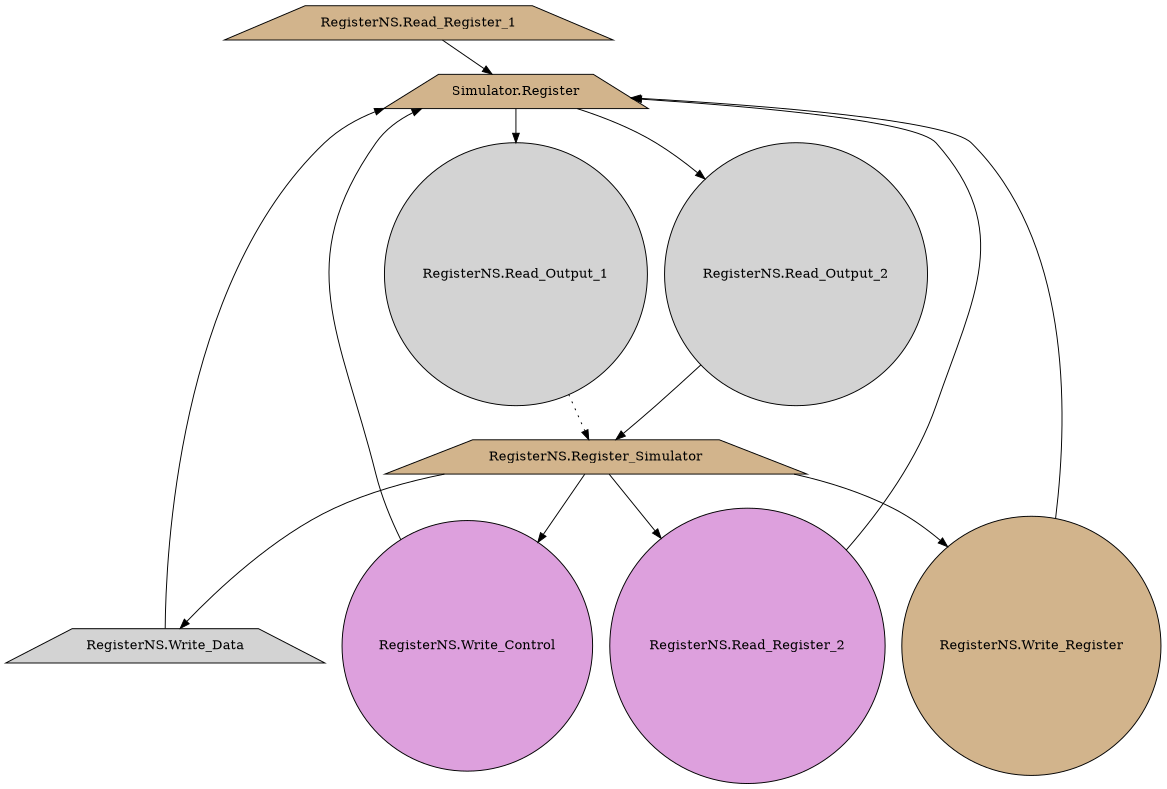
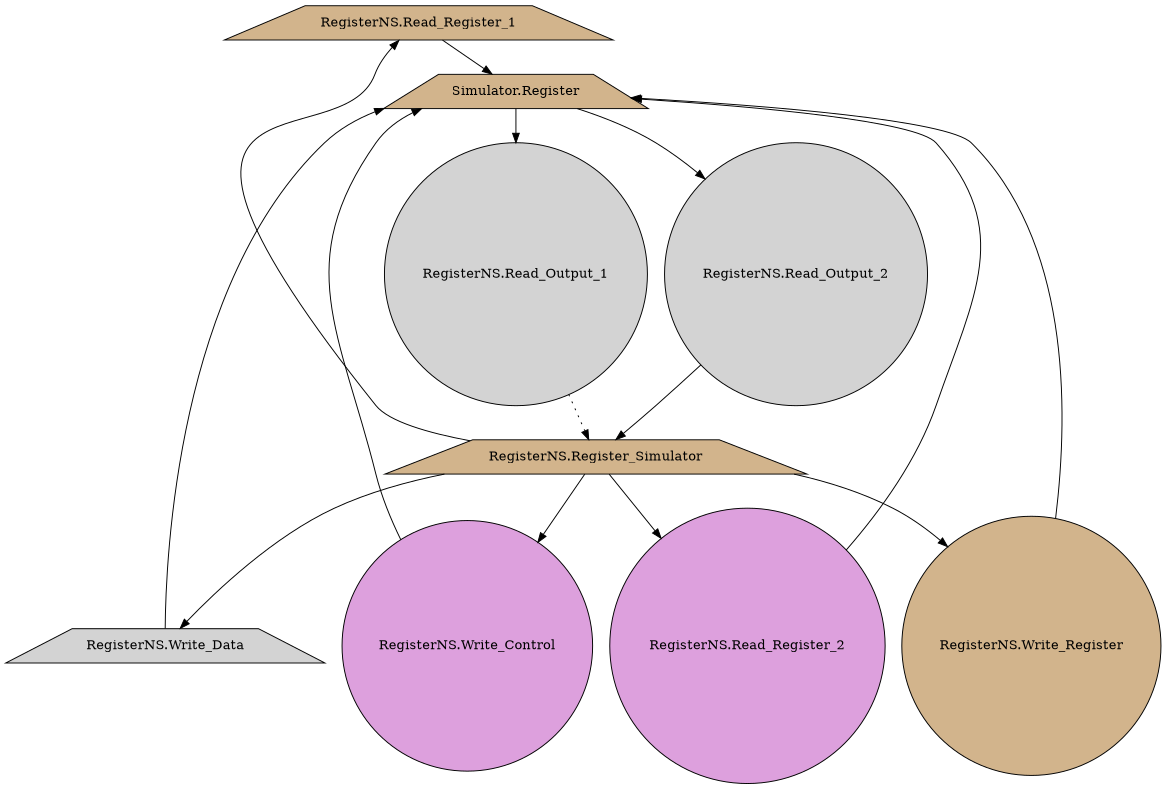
edge "RegisterNS.Register_Simulator" -> "RegisterNS.Read_Register_1": added
